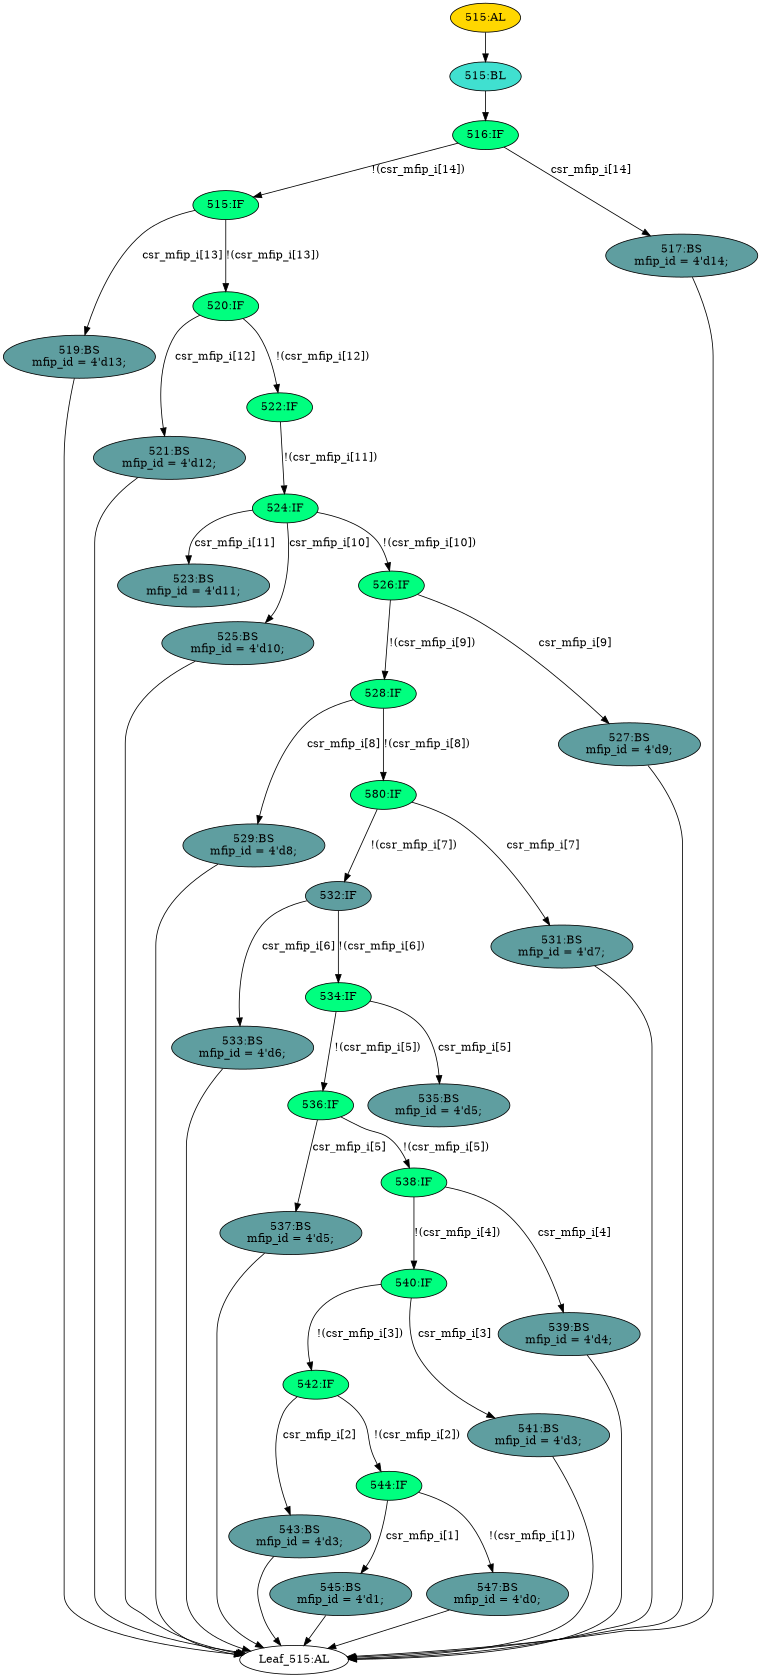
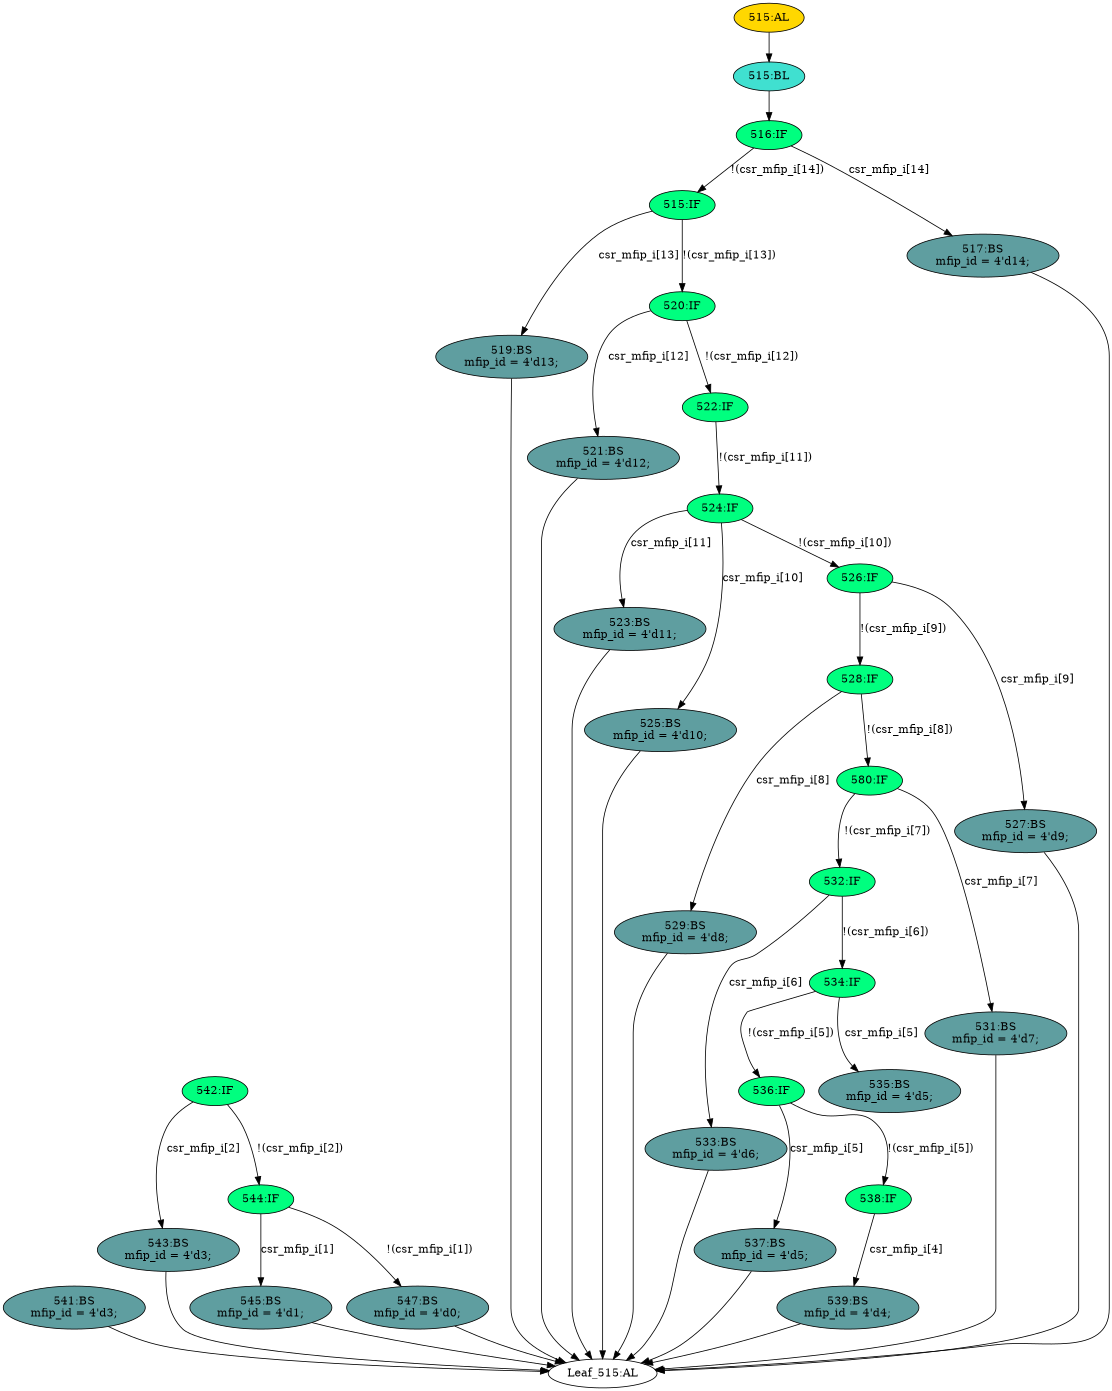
node "532:IF": fillcolor cadetblue -> springgreen
edge "523:BS mfip_id = 4'd11;" -> "Leaf_515:AL": added
node "540:IF": removed
